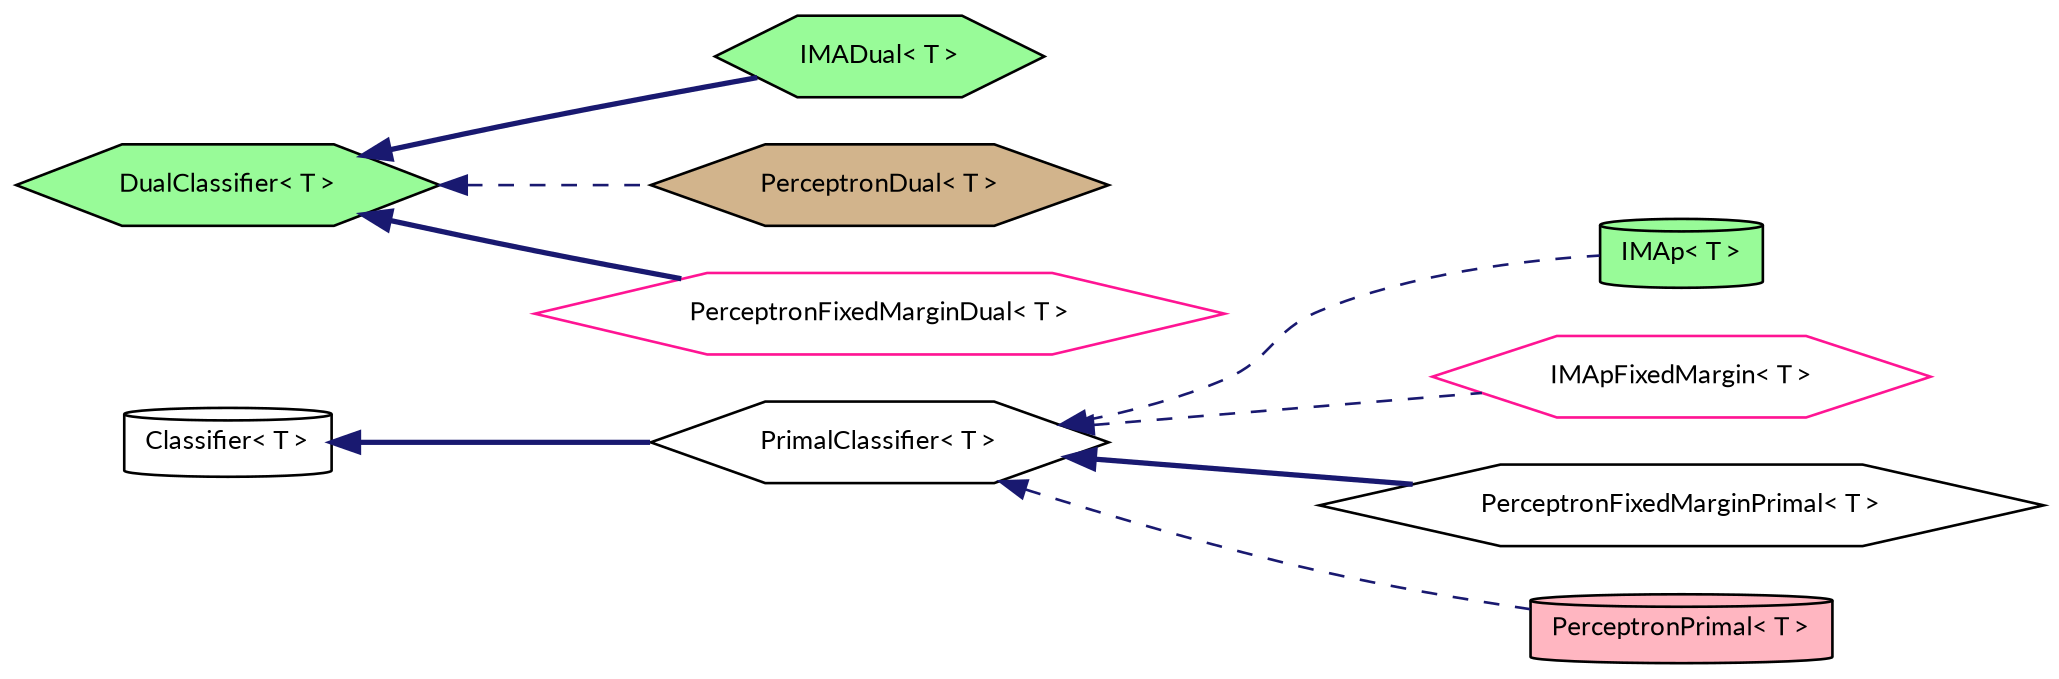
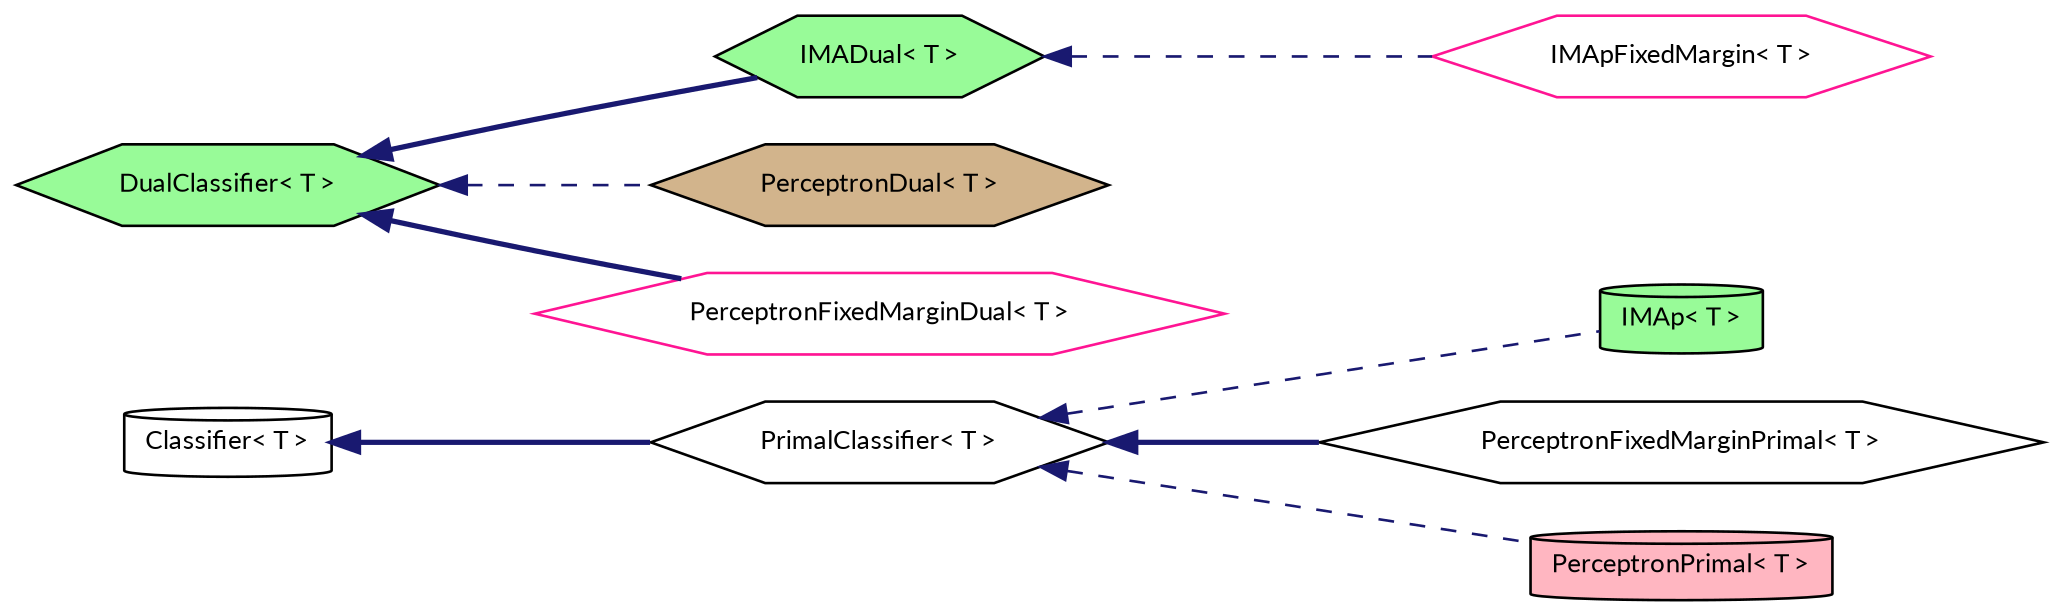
edge "IMApFixedMargin< T >" -> "PrimalClassifier< T >": now "IMApFixedMargin< T >" -> "IMADual< T >"
